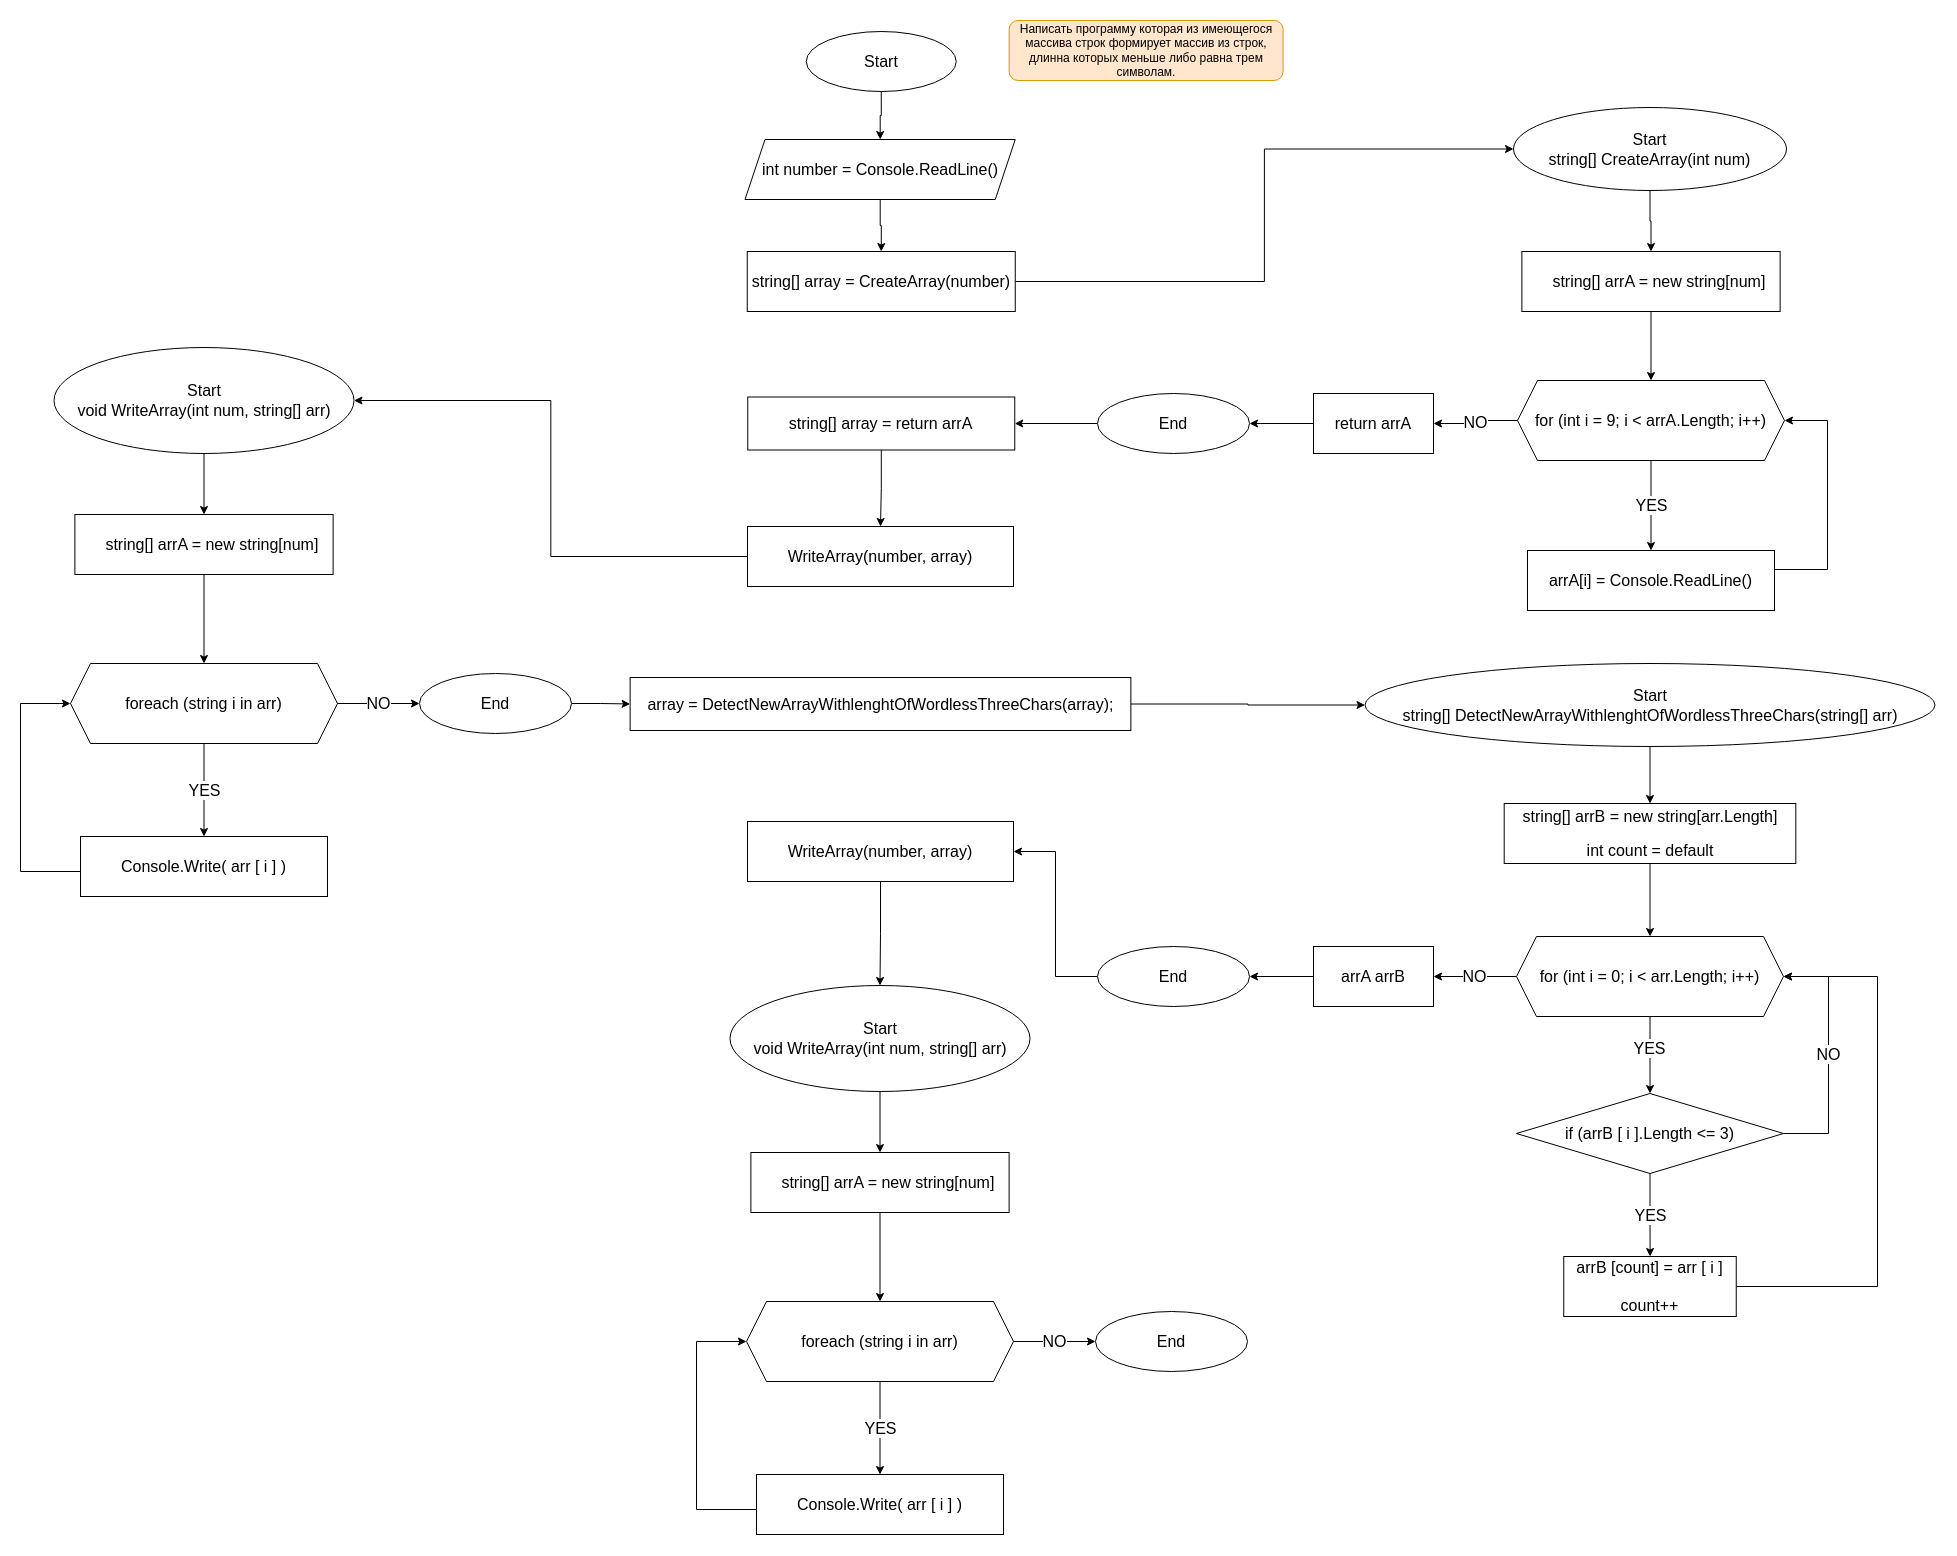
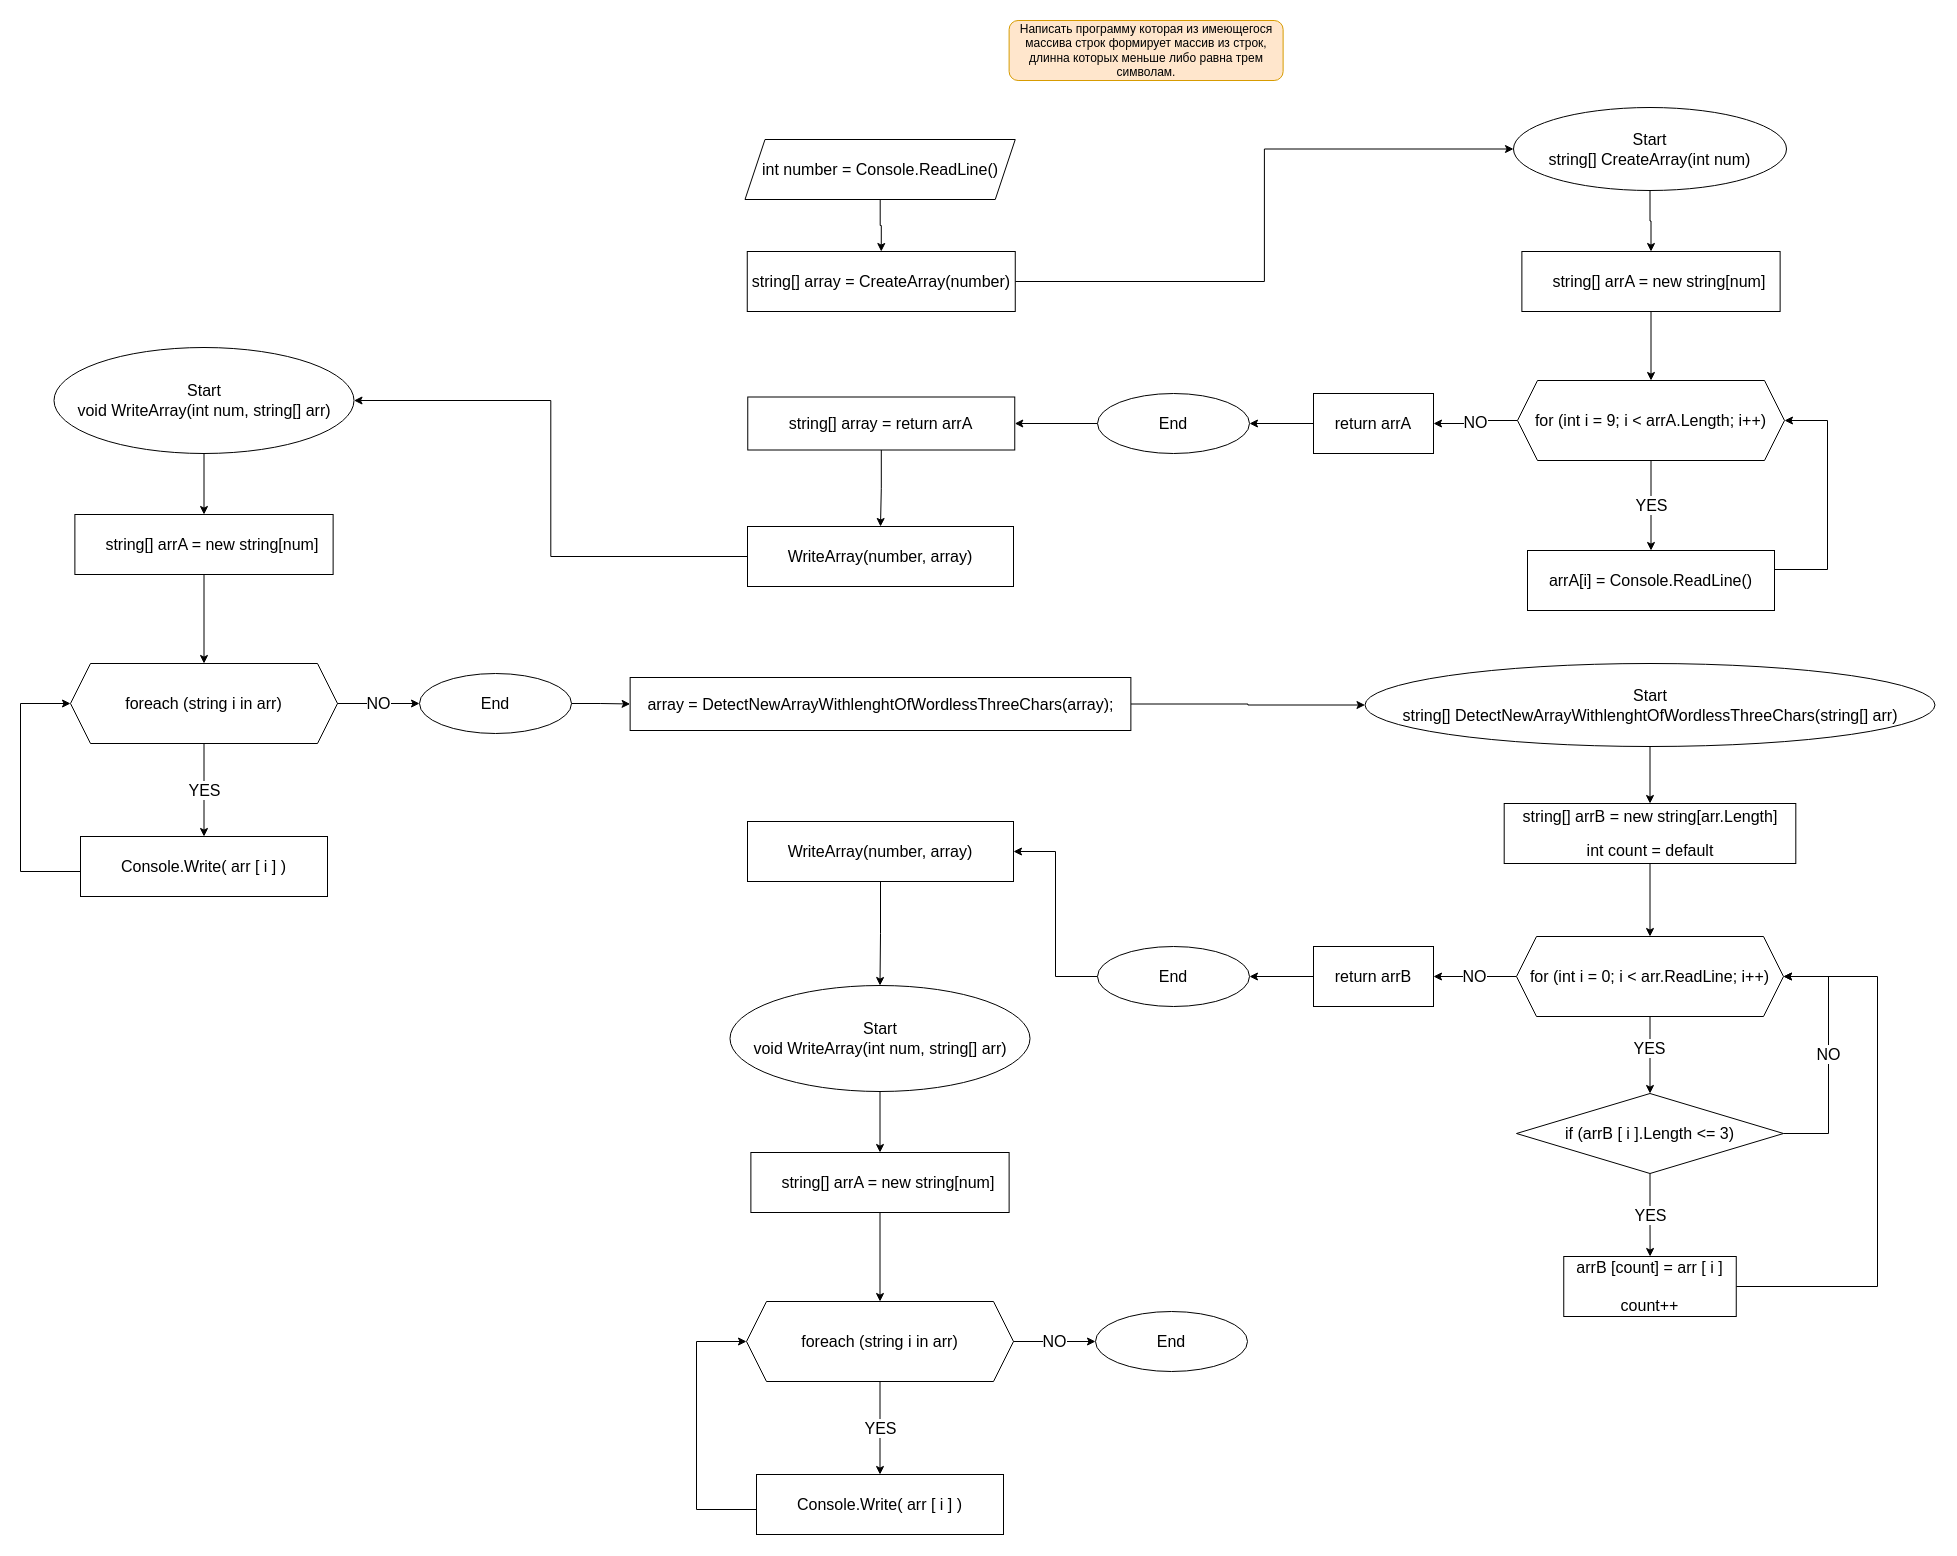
node "Start": removed
edge "Start" -> "int number = Console.ReadLine()": removed
node "arrA arrB": label "arrA arrB" -> "return arrB"
node "for (int i = 0; i < arr.Length; i++)": label "for (int i = 0; i < arr.Length; i++)" -> "for (int i = 0; i < arr.ReadLine; i++)"
